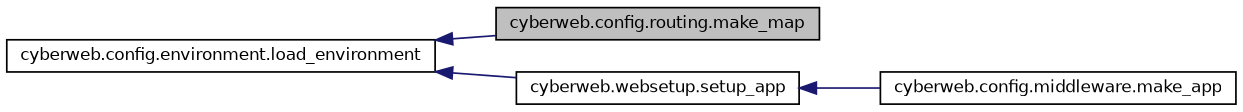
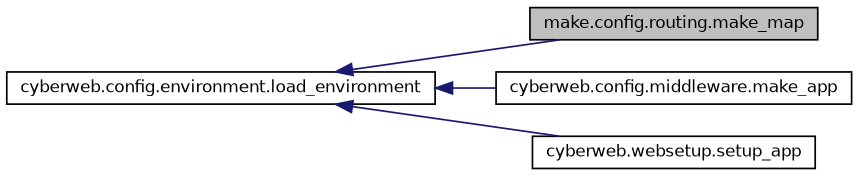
node "cyberweb.config.routing.make_map": label "cyberweb.config.routing.make_map" -> "make.config.routing.make_map"
edge "cyberweb.config.middleware.make_app" -> "cyberweb.websetup.setup_app": now "cyberweb.config.middleware.make_app" -> "cyberweb.config.environment.load_environment"
